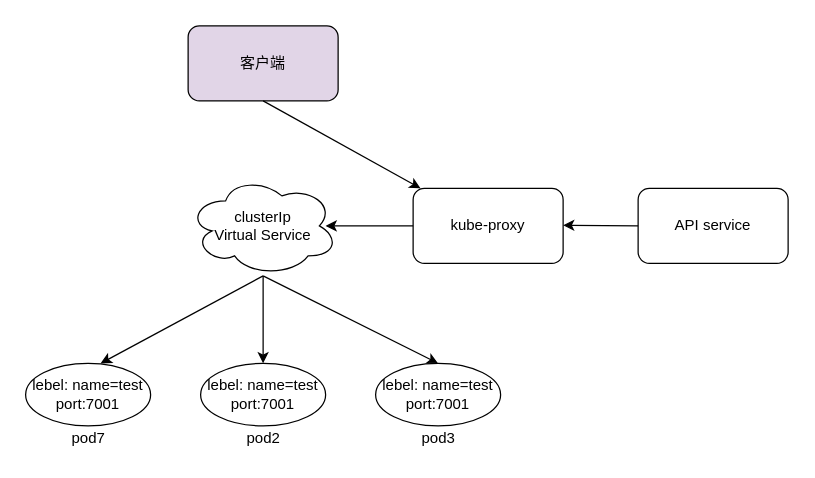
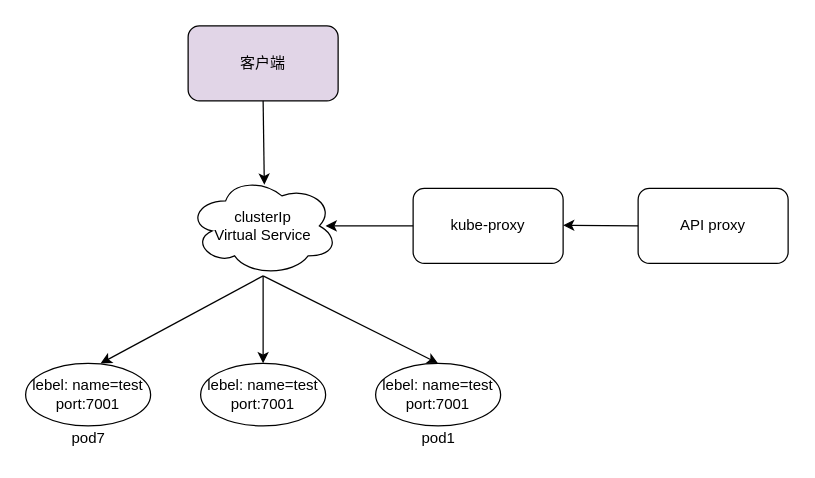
edge "客户端" -> "kube-proxy": now "客户端" -> "clusterIp Virtual Service"
node "API service": label "API service" -> "API proxy"
node "pod2": removed
node "pod3": label "pod3" -> "pod1"
